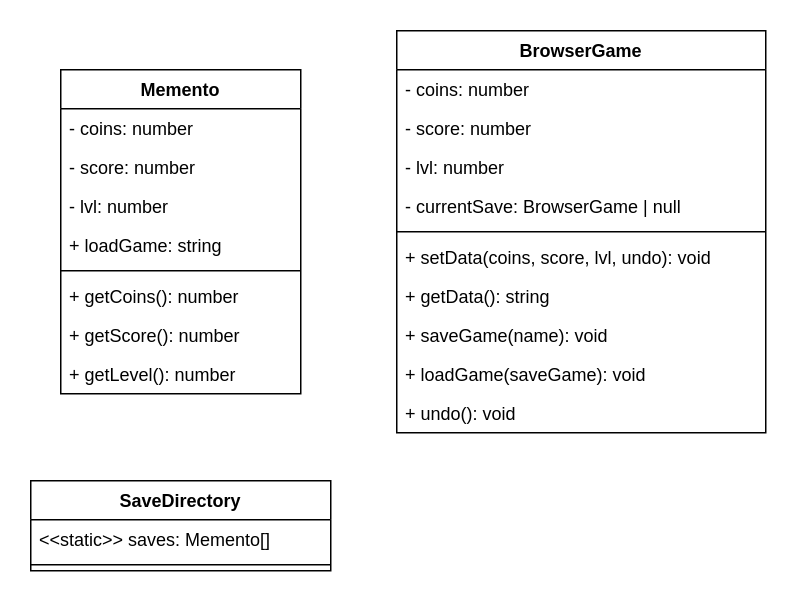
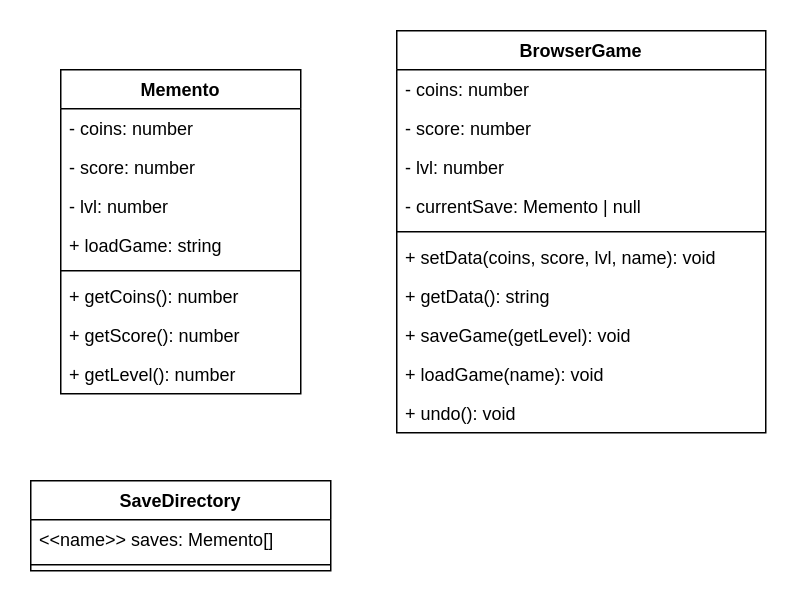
node "- currentSave: BrowserGame | null": label "- currentSave: BrowserGame | null" -> "- currentSave: Memento | null"
node "+ setData(coins, score, lvl, undo): void": label "+ setData(coins, score, lvl, undo): void" -> "+ setData(coins, score, lvl, name): void"
node "+ saveGame(name): void": label "+ saveGame(name): void" -> "+ saveGame(getLevel): void"
node "+ loadGame(saveGame): void": label "+ loadGame(saveGame): void" -> "+ loadGame(name): void"
node "<<static>> saves: Memento[]": label "<<static>> saves: Memento[]" -> "<<name>> saves: Memento[]"
